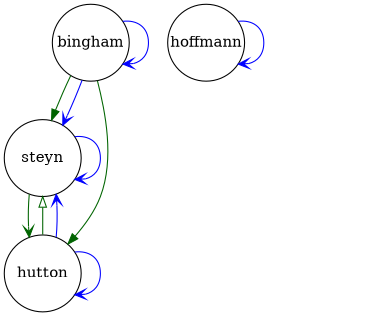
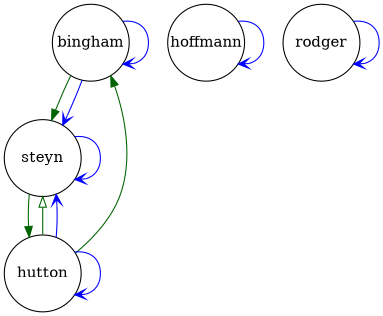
node "rodger": added
edge "bingham" -> "hutton": reversed
edge "steyn" -> "hutton": arrowhead vee -> normal
